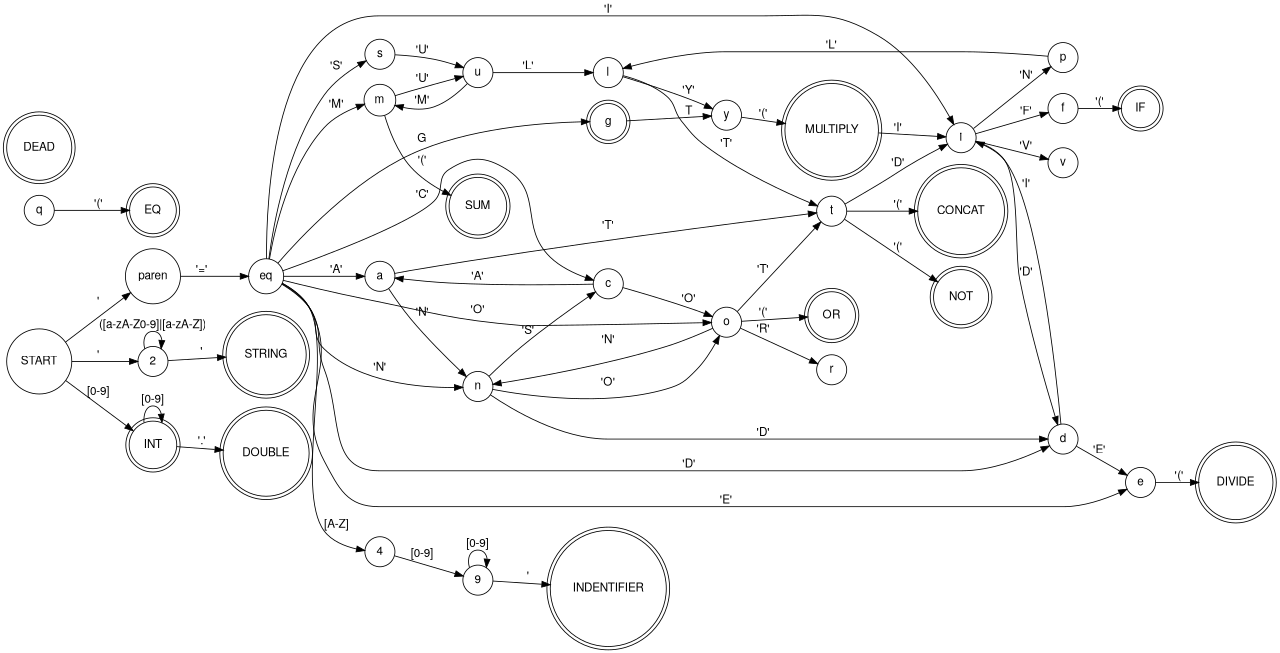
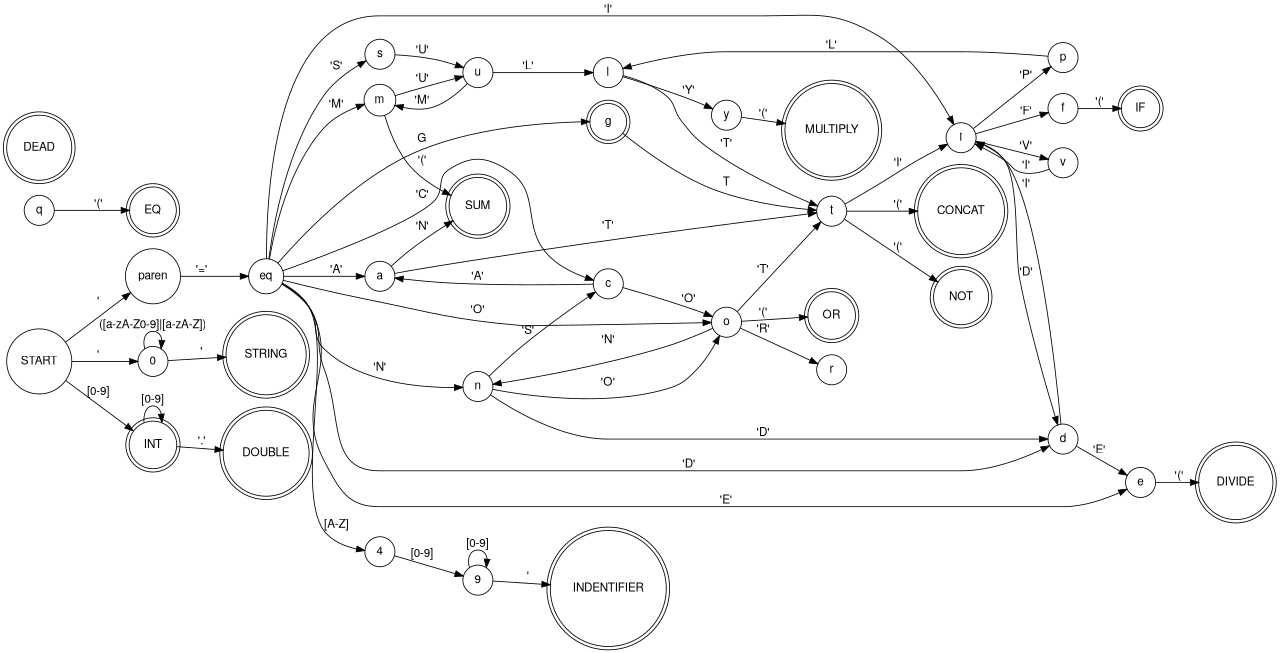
edge "i" -> "p": label "'N'" -> "'P'"
edge "g" -> "y": now "g" -> "t"
edge "MULTIPLY" -> "i": now "v" -> "i"
edge "t" -> "i": label "'D'" -> "'I'"
edge "a" -> "n": now "a" -> "SUM"
node "2": label "2" -> "0"
